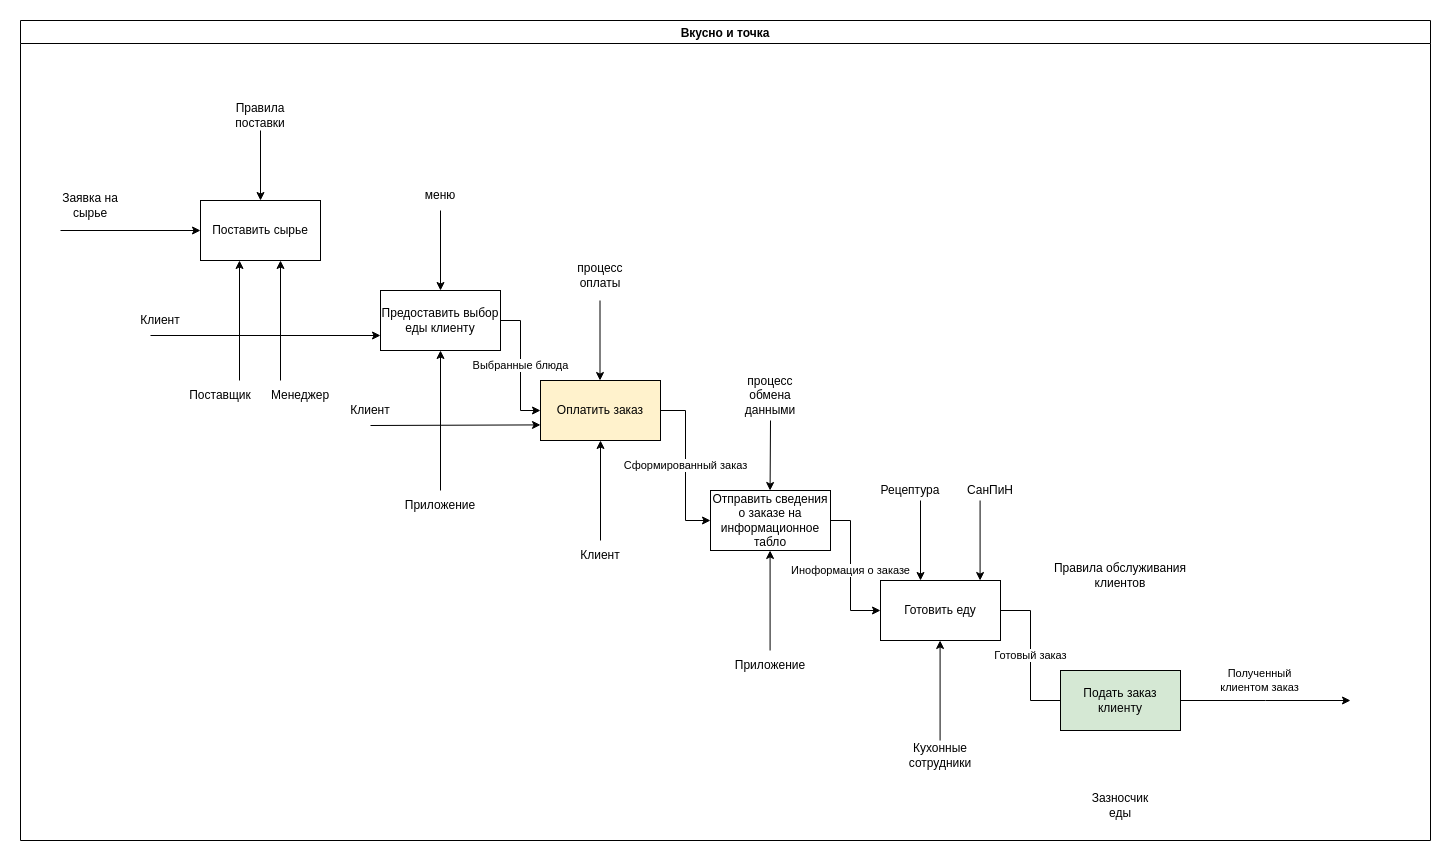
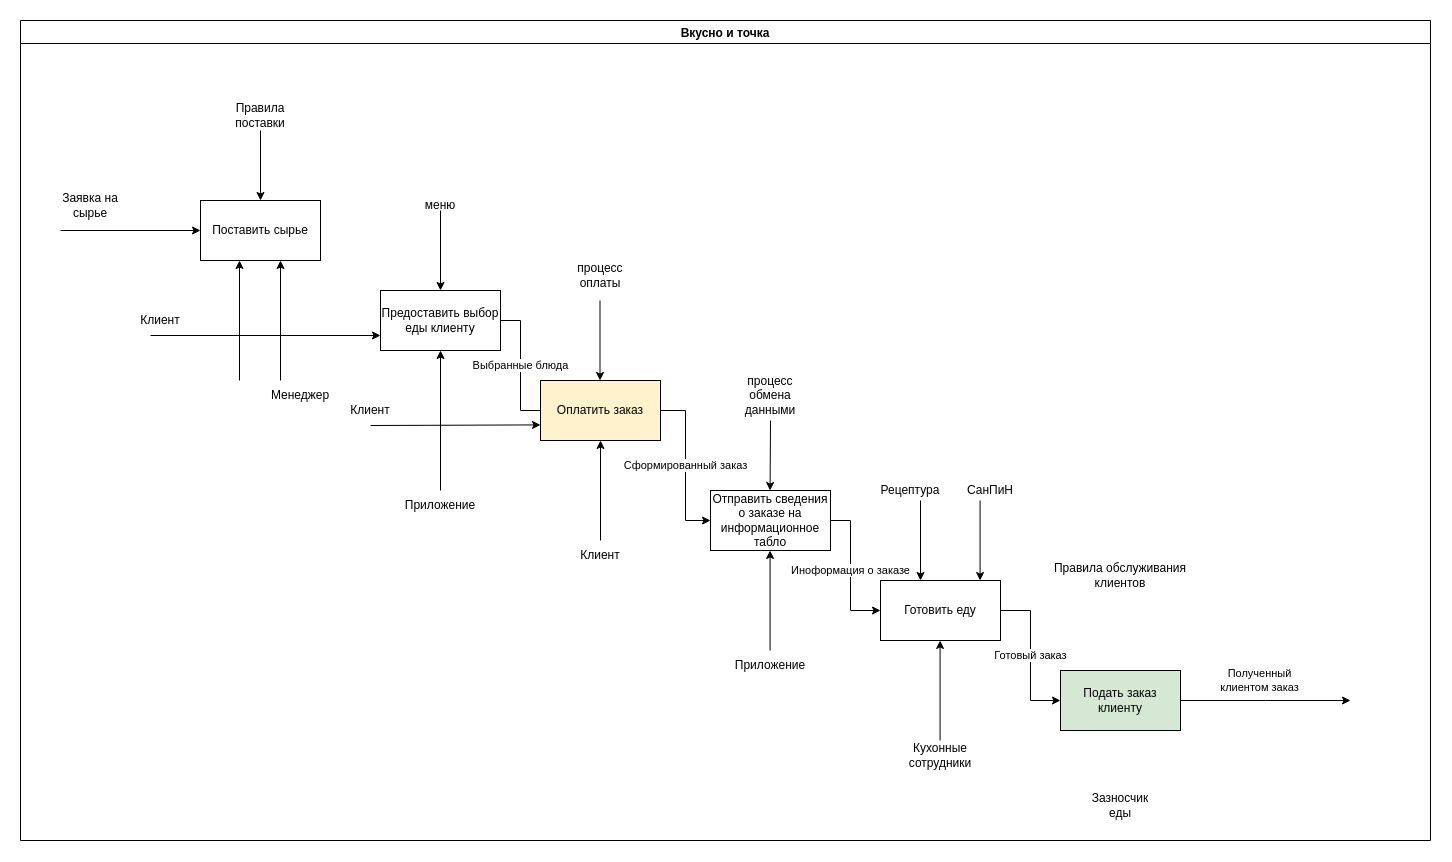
node "меню": moved (441, 196) -> (441, 206)
node "Поставщик": removed
edge "Предоставить выбор еды клиенту" -> "Оплатить заказ": arrowhead classic -> none
edge "Готовить еду" -- "Подать заказ клиенту": arrowhead none -> classic
